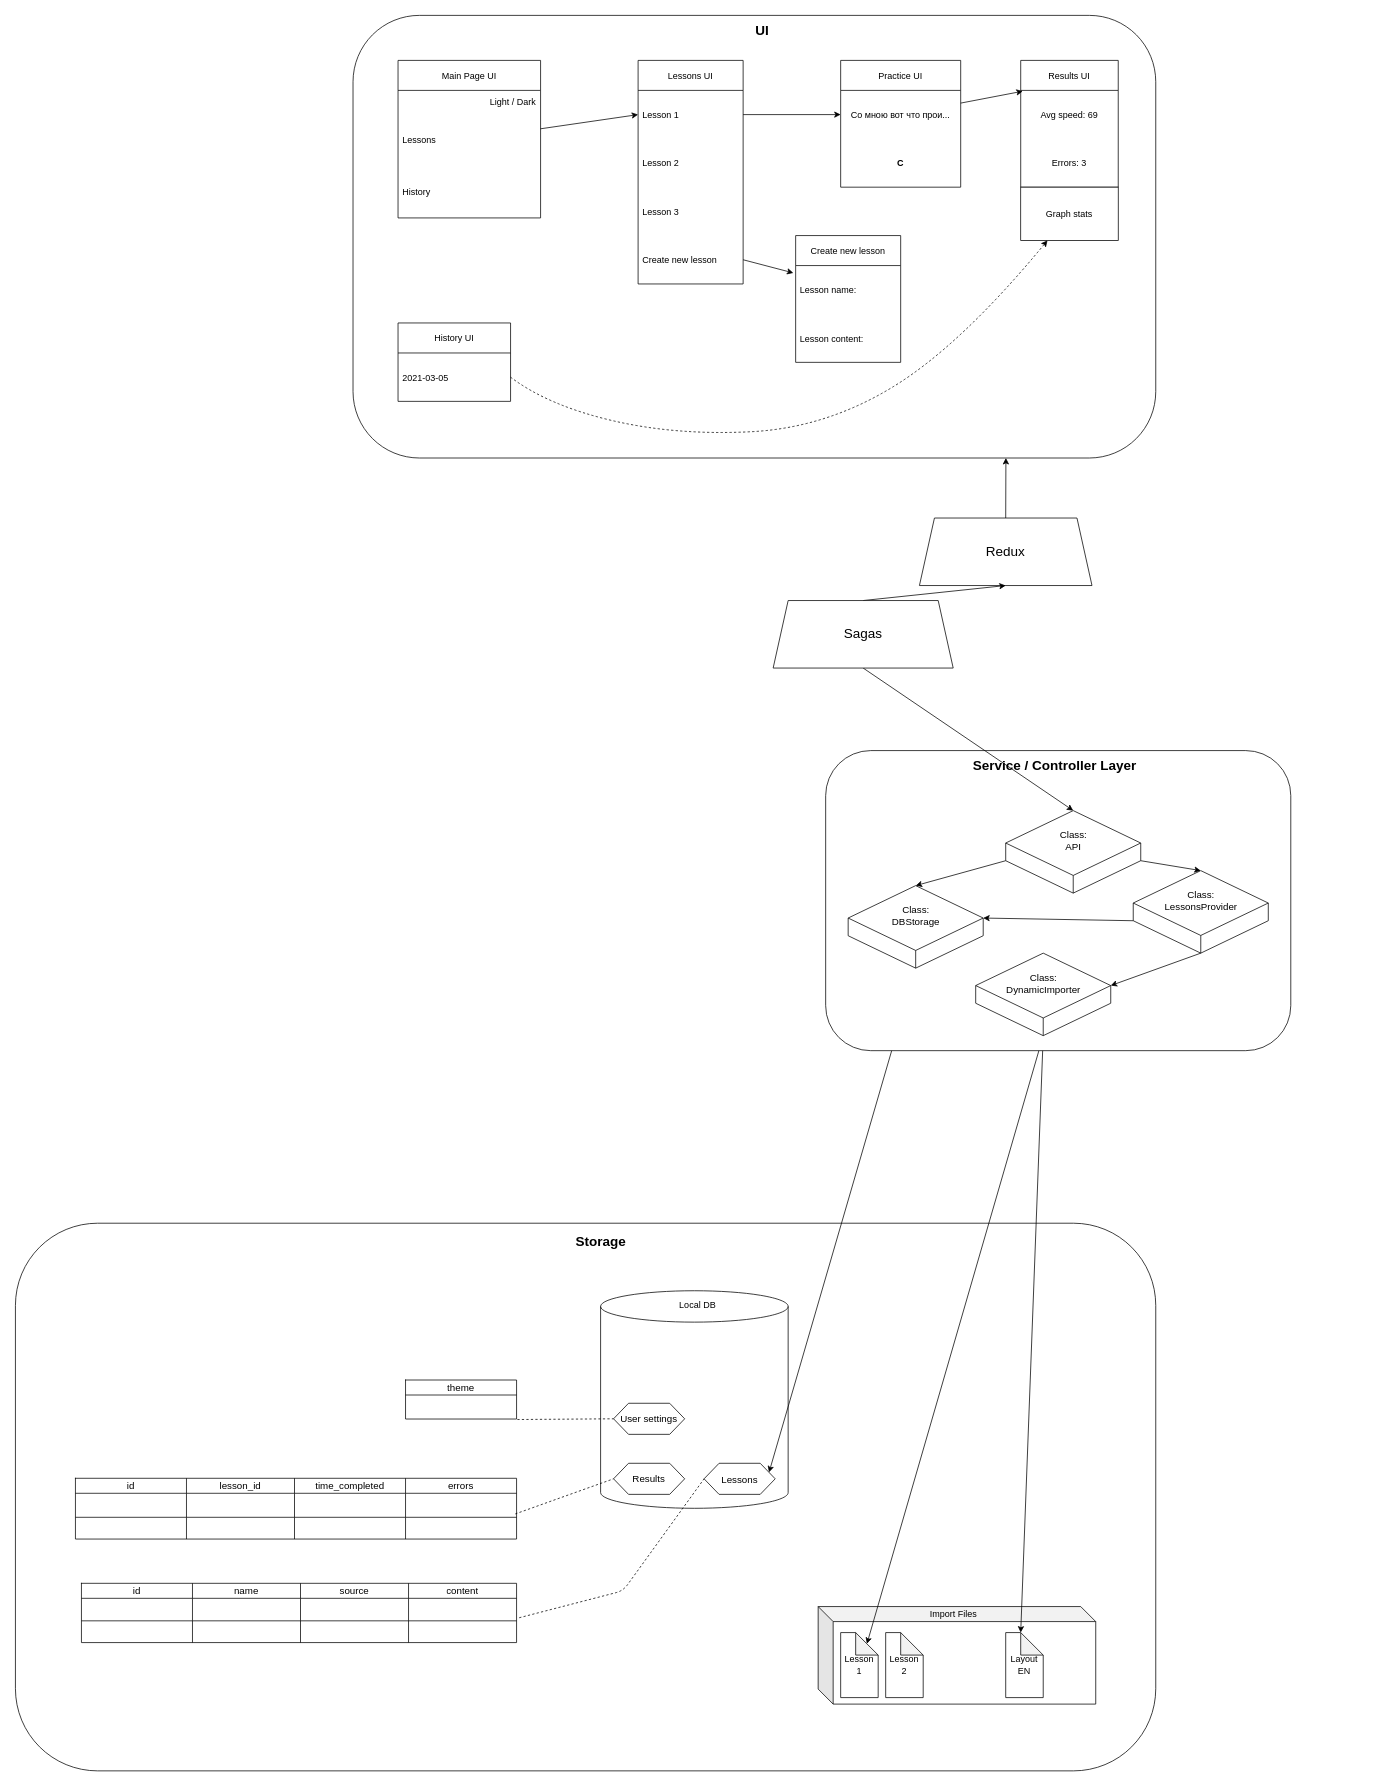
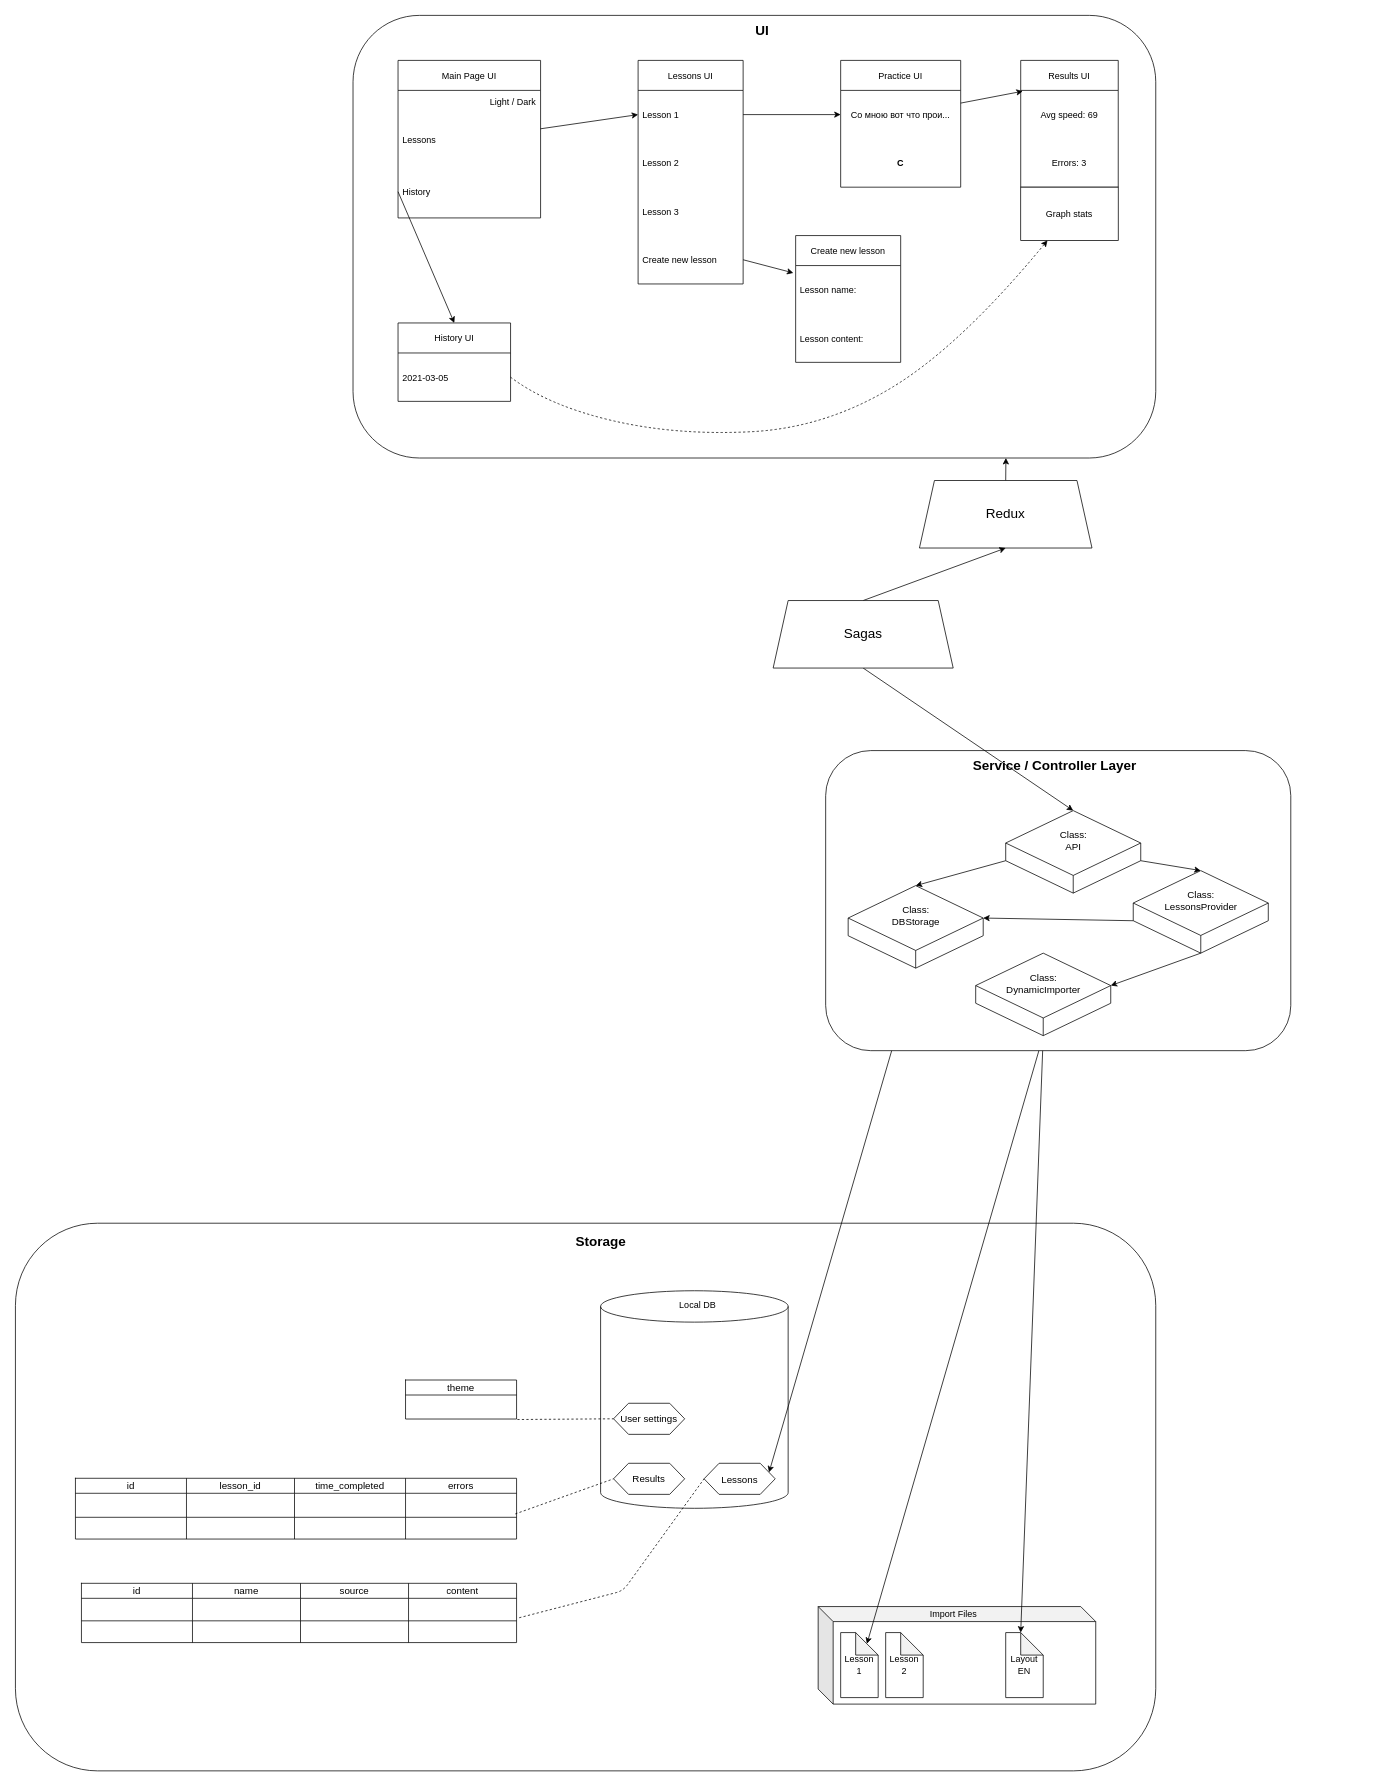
edge "History" -> "History UI": added
node "Redux": moved (1005, 552) -> (1005, 514)
